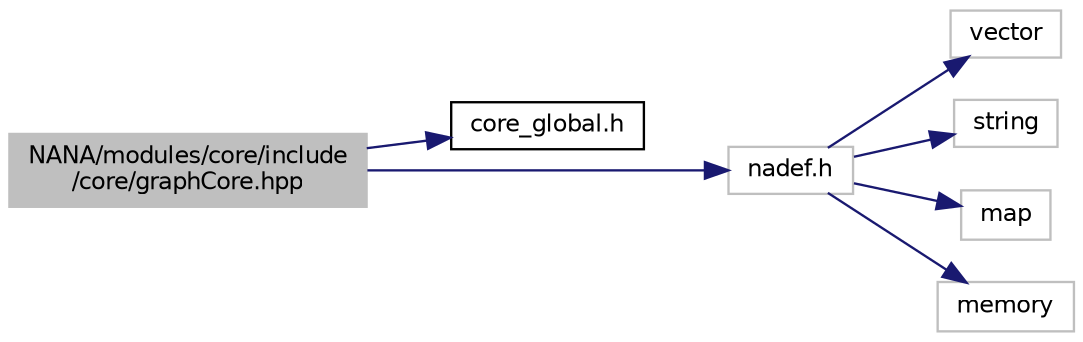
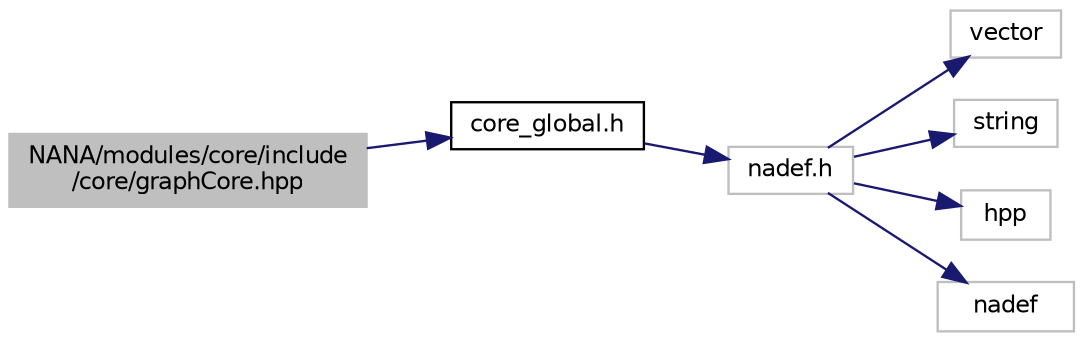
edge "NANA/modules/core/include /core/graphCore.hpp" -> "nadef.h": now "core_global.h" -> "nadef.h"
node "map": label "map" -> "hpp"
node "memory": label "memory" -> "nadef"
